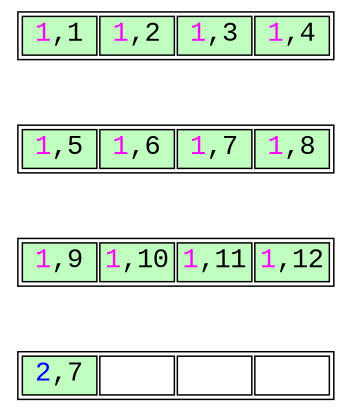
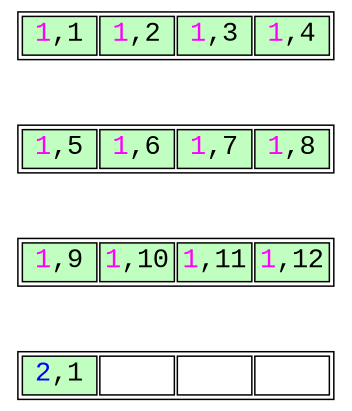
node "2": text ",7" -> ",1"
